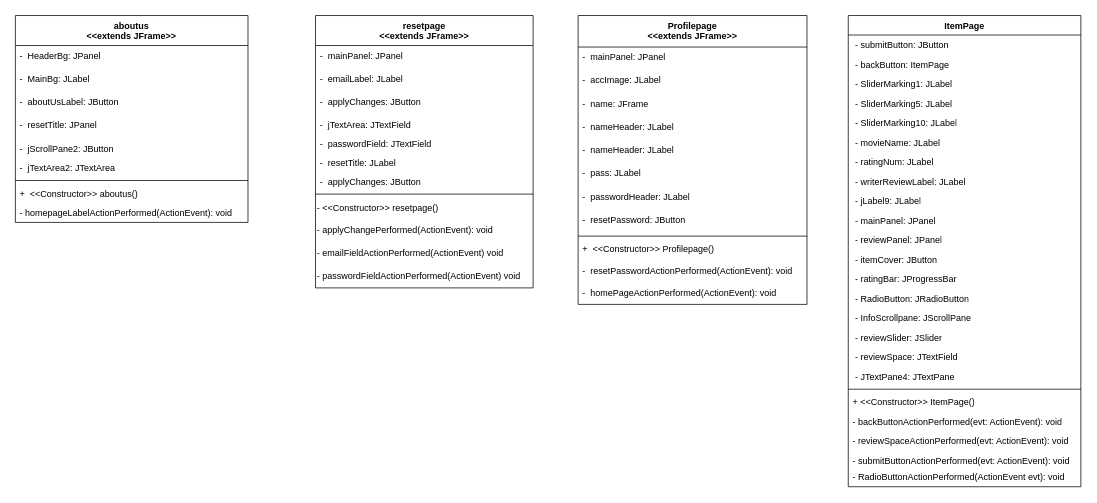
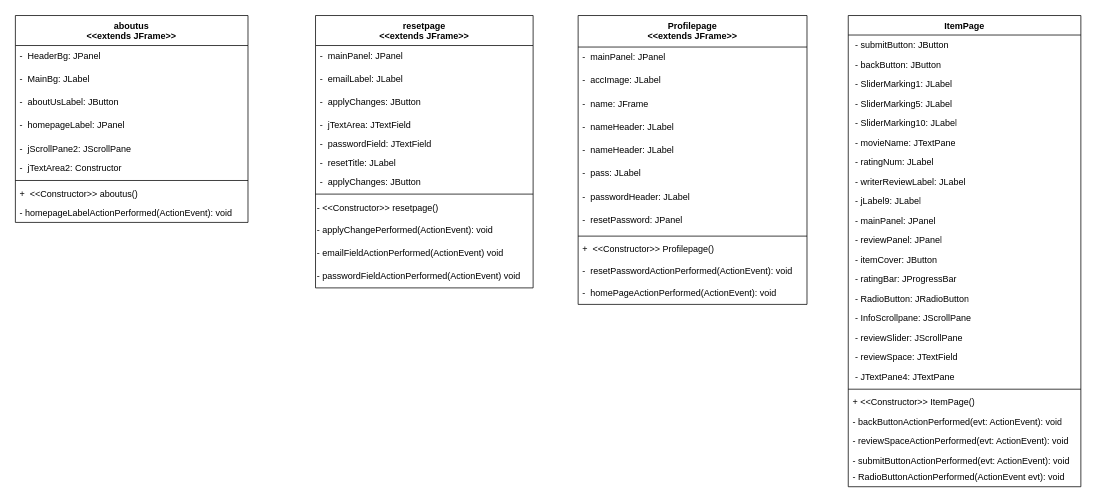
node "- backButton: ItemPage": label "- backButton: ItemPage" -> "- backButton: JButton"
node "- resetTitle: JPanel": label "- resetTitle: JPanel" -> "- homepageLabel: JPanel"
node "- movieName: JLabel": label "- movieName: JLabel" -> "- movieName: JTextPane"
node "- jScrollPane2: JButton": label "- jScrollPane2: JButton" -> "- jScrollPane2: JScrollPane"
node "- jTextArea2: JTextArea": label "- jTextArea2: JTextArea" -> "- jTextArea2: Constructor"
node "- resetPassword: JButton": label "- resetPassword: JButton" -> "- resetPassword: JPanel"
node "- reviewSlider: JSlider": label "- reviewSlider: JSlider" -> "- reviewSlider: JScrollPane"
